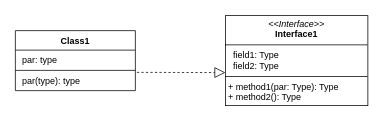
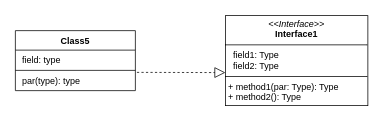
node "Class1": label "Class1" -> "Class5"
node "par: type": label "par: type" -> "field: type"
